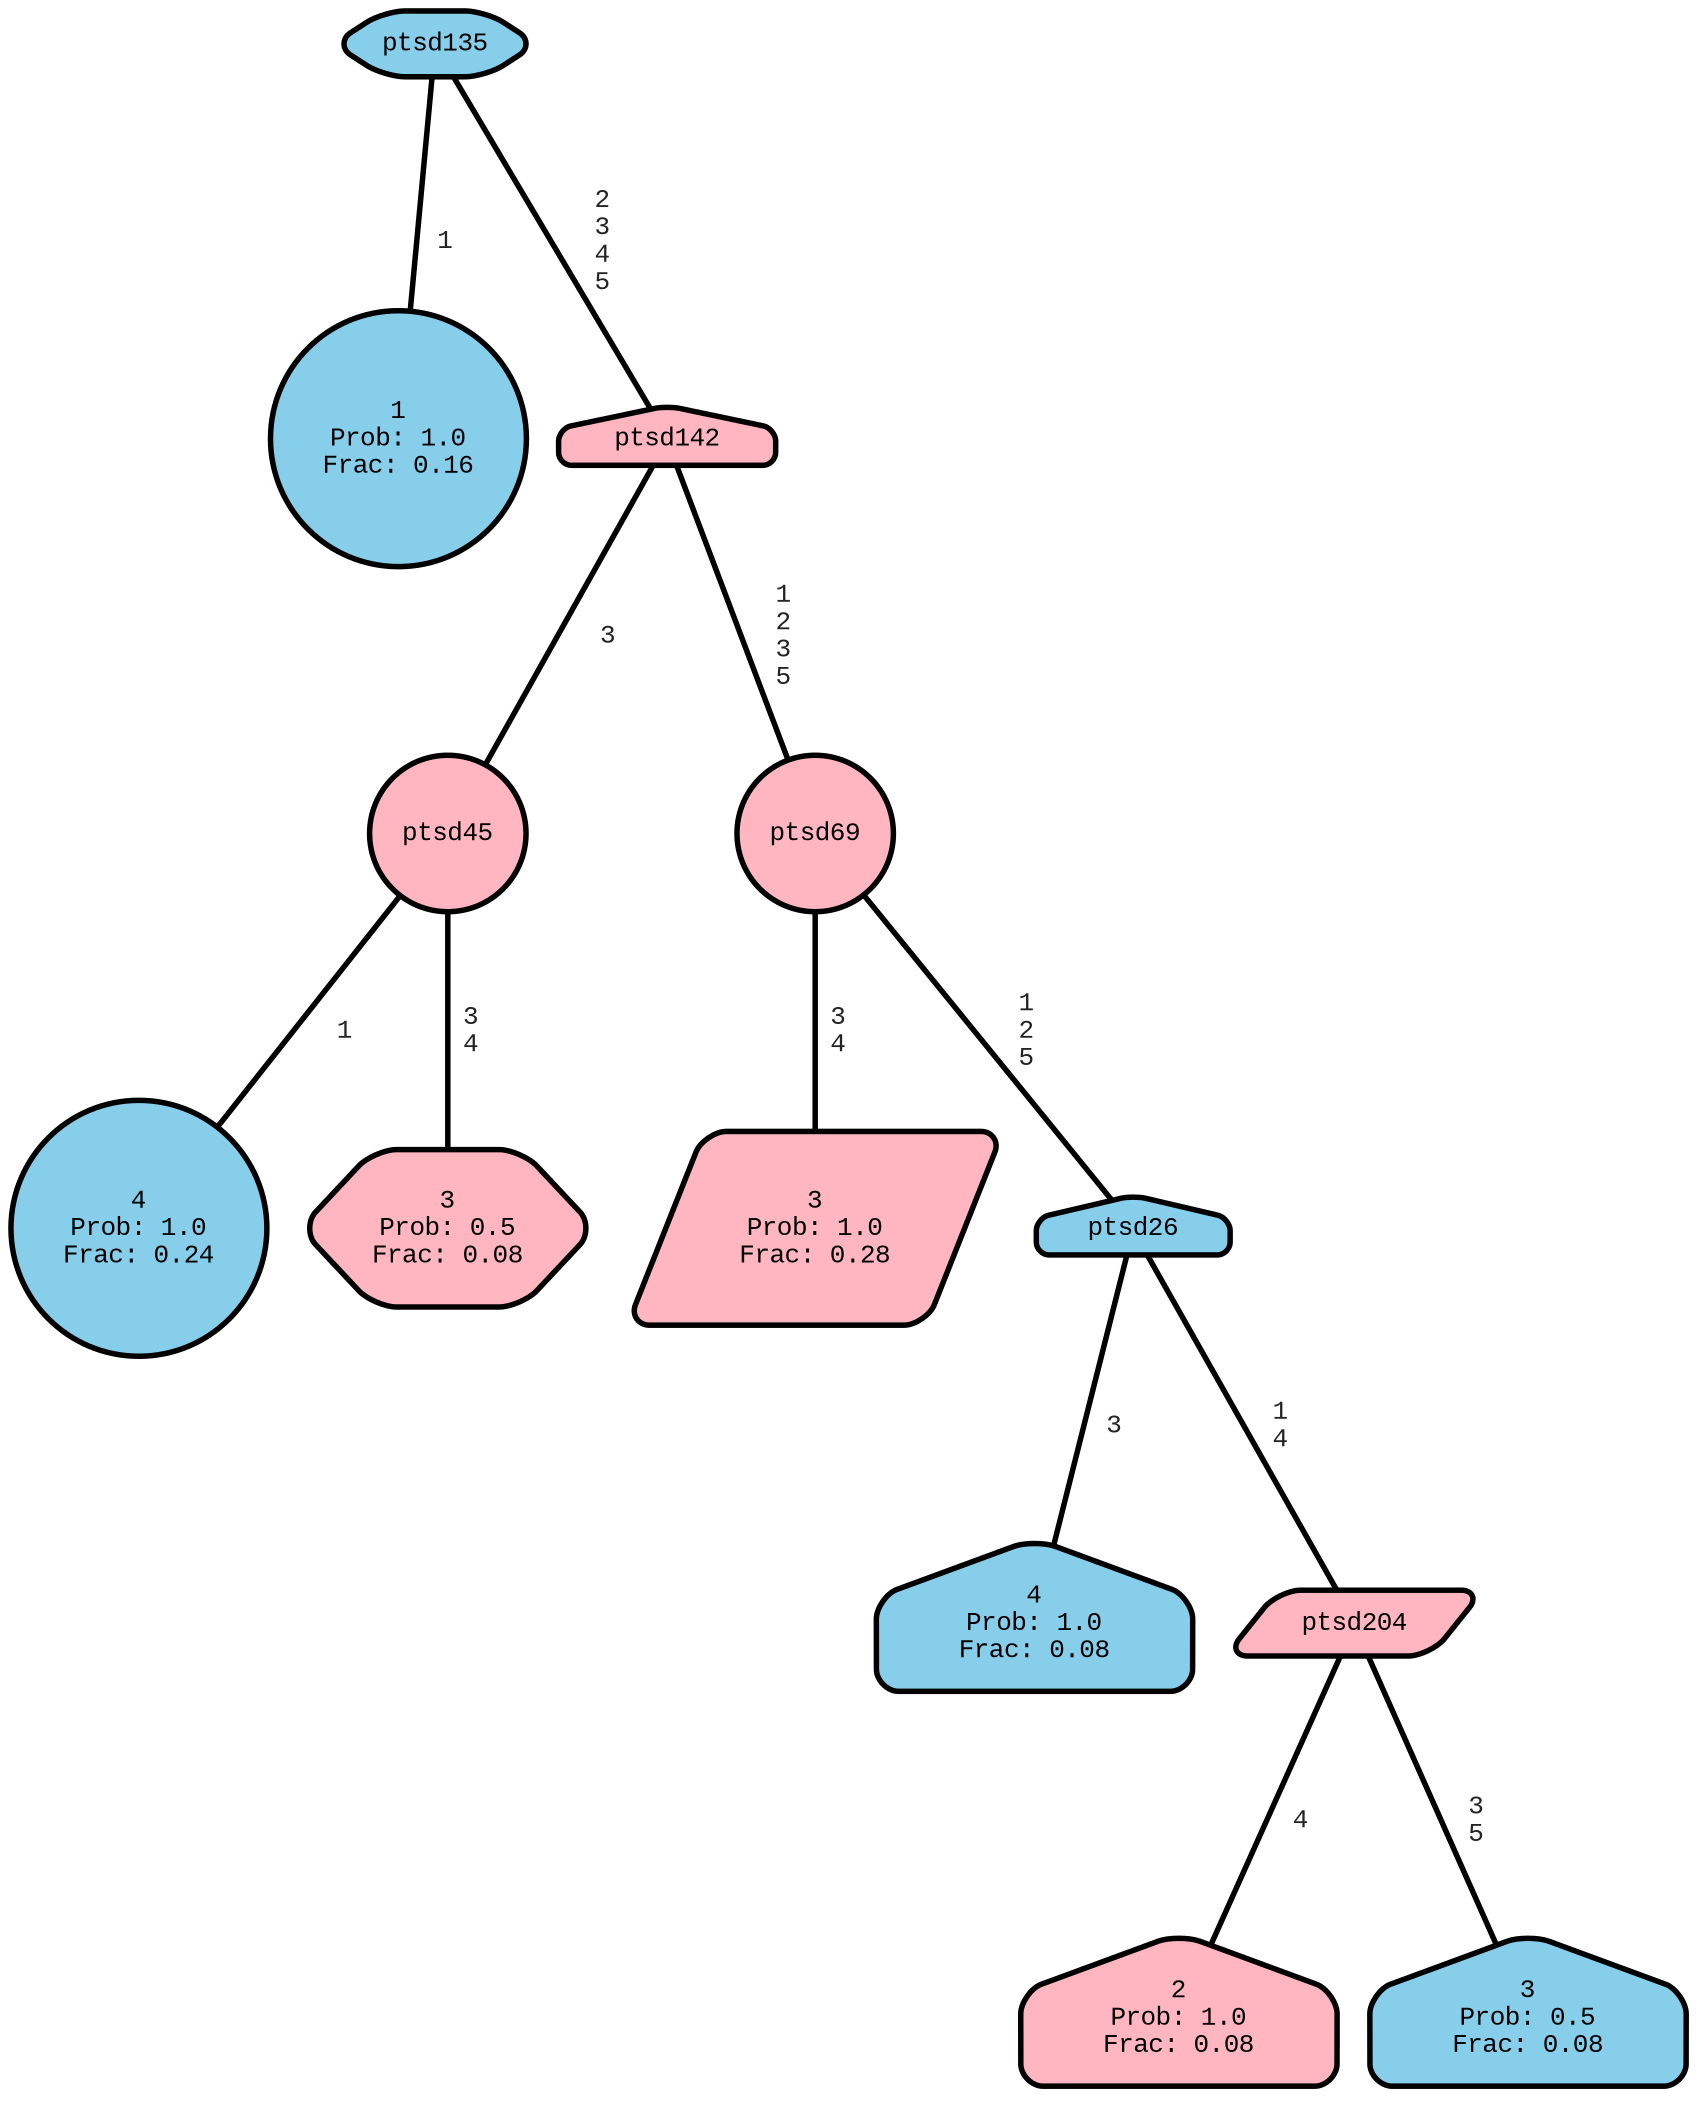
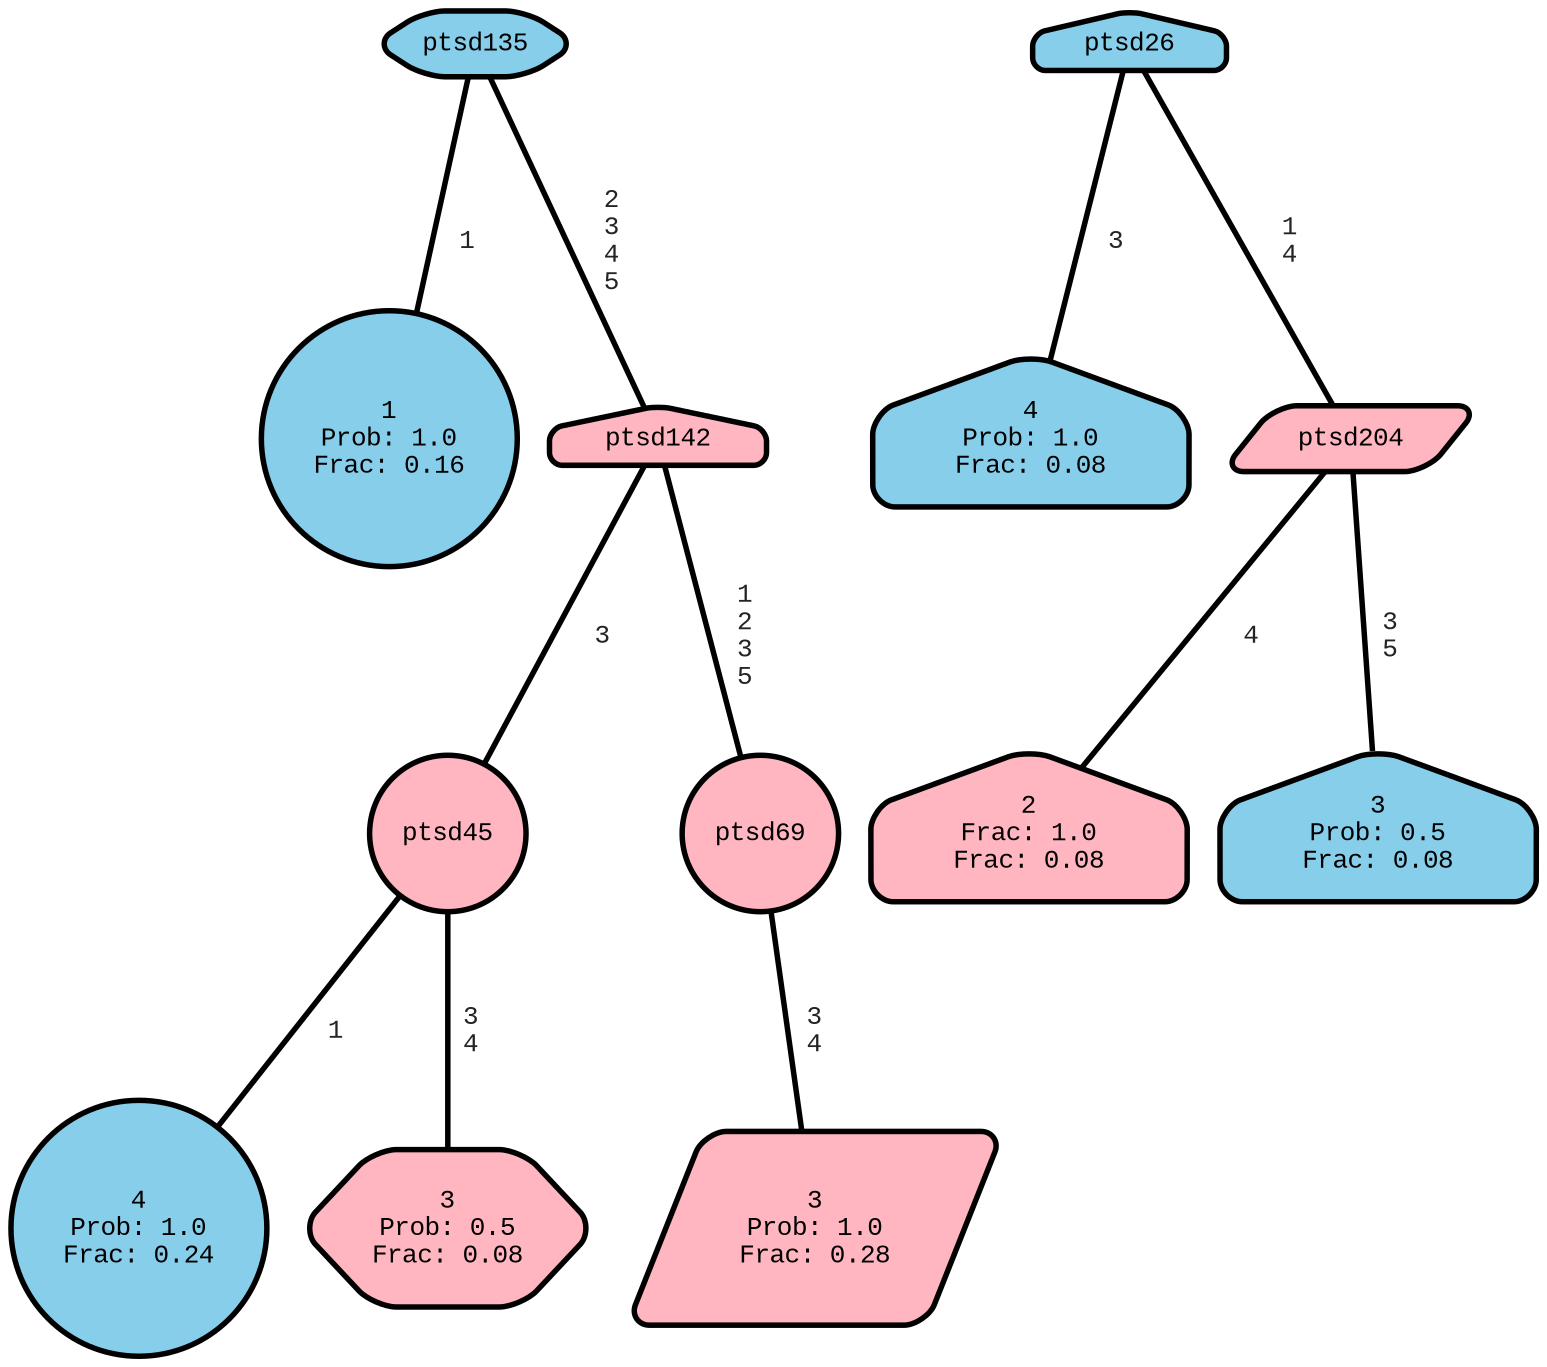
edge "ptsd69" -- "ptsd26": removed, label "1 2 5"
node "2 Prob: 1.0 Frac: 0.08": label "2 Prob: 1.0 Frac: 0.08" -> "2 Frac: 1.0 Frac: 0.08"
